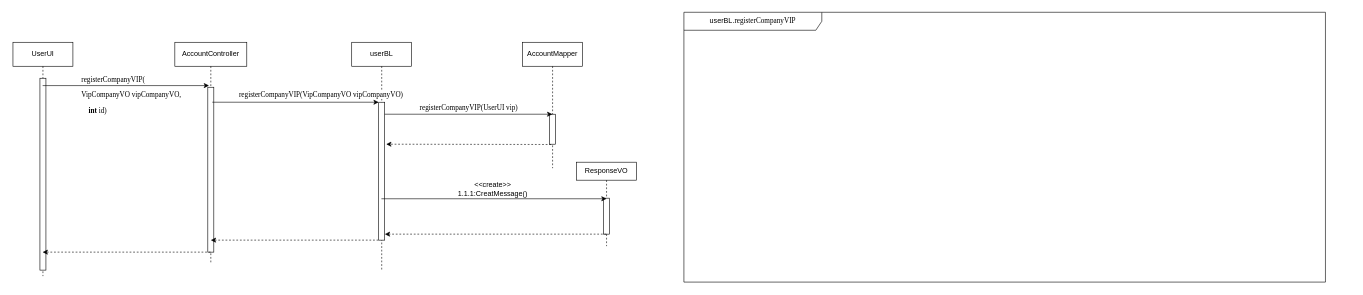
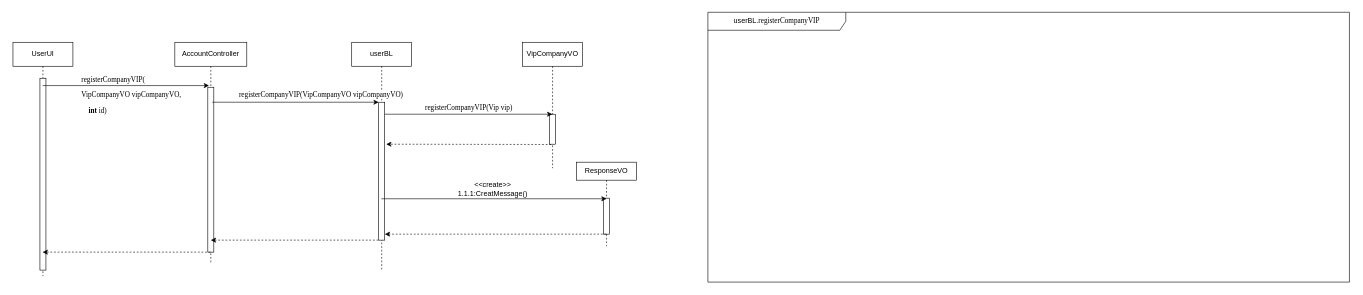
node "AccountMapper": label "AccountMapper" -> "VipCompanyVO"
node "registerCompanyVIP(UserUI vip)": label "registerCompanyVIP(UserUI vip)" -> "registerCompanyVIP(Vip vip)"
node "userBL.registerCompanyVIP": moved (1005, 147) -> (1029, 147)
